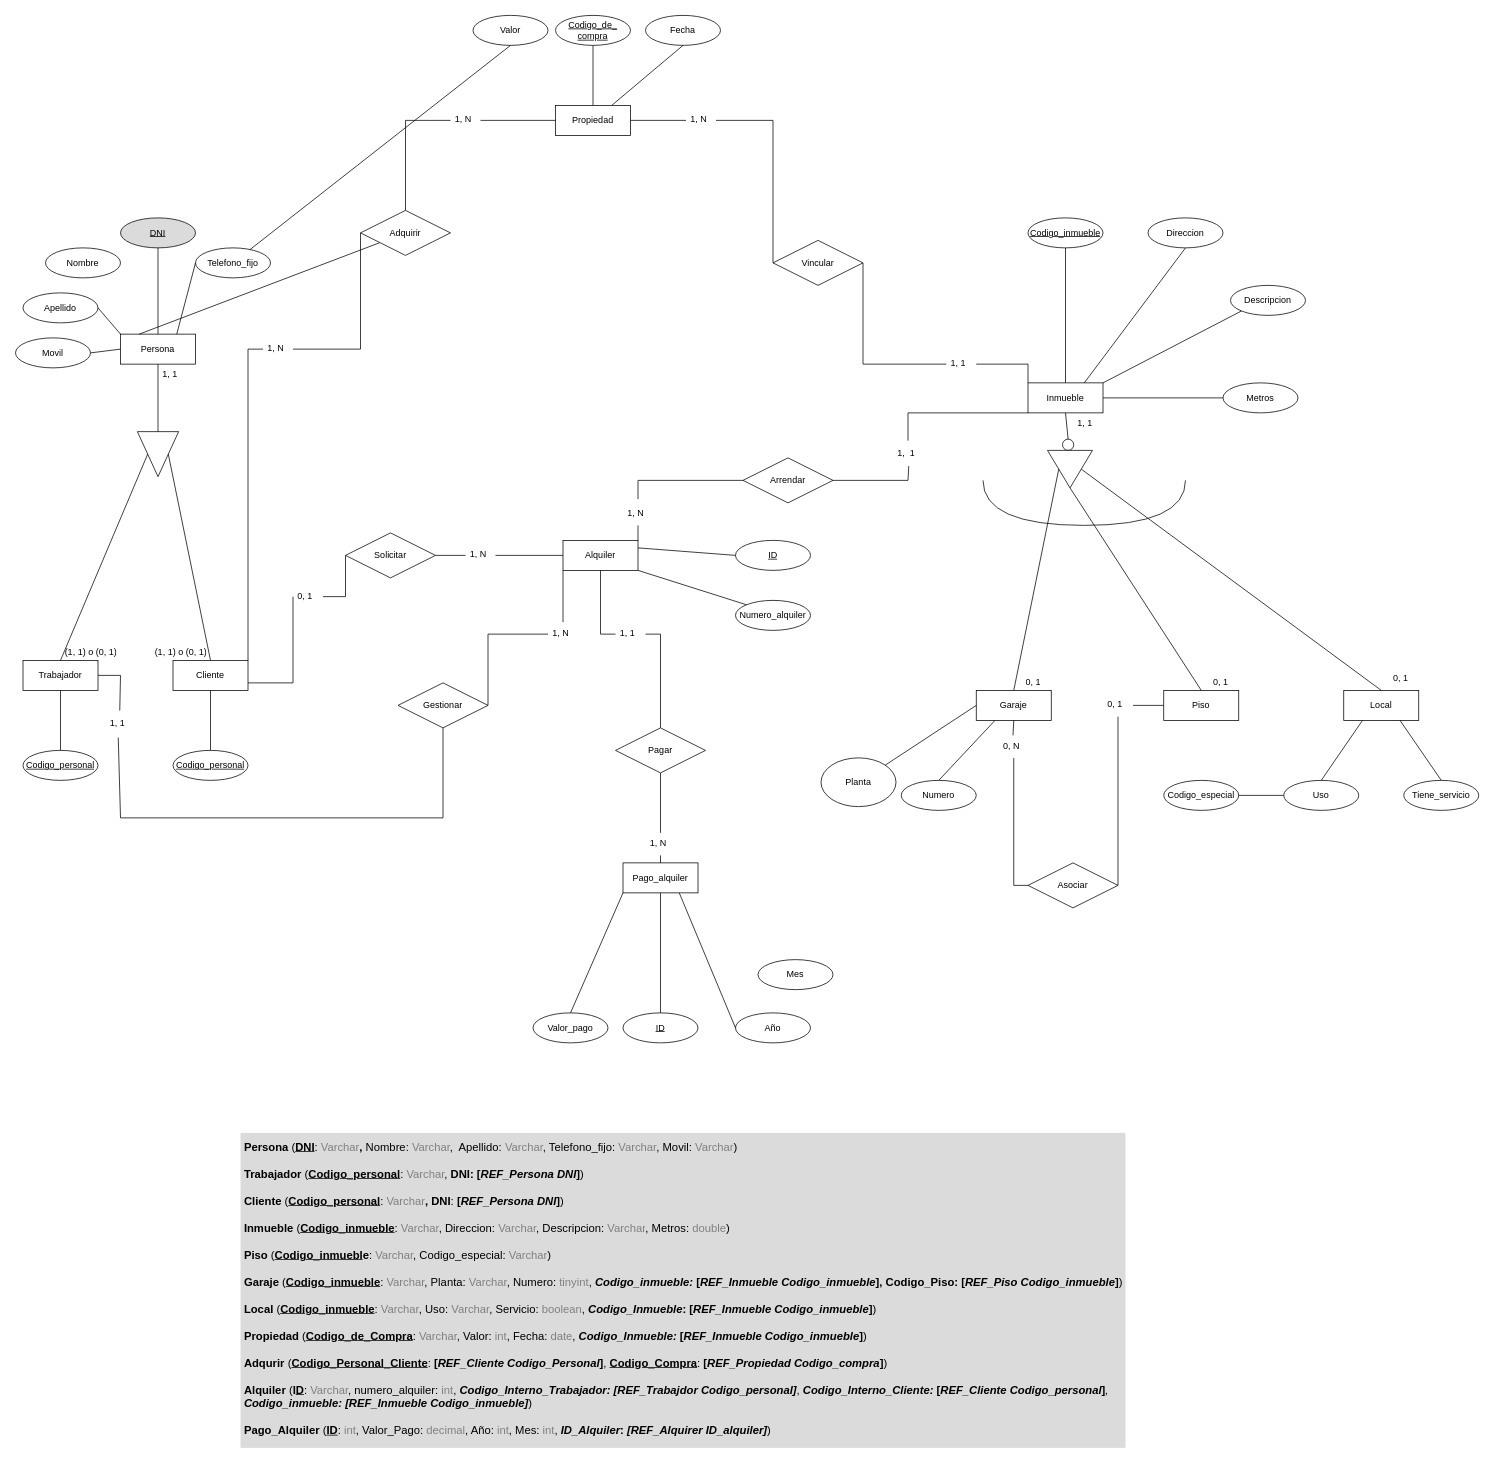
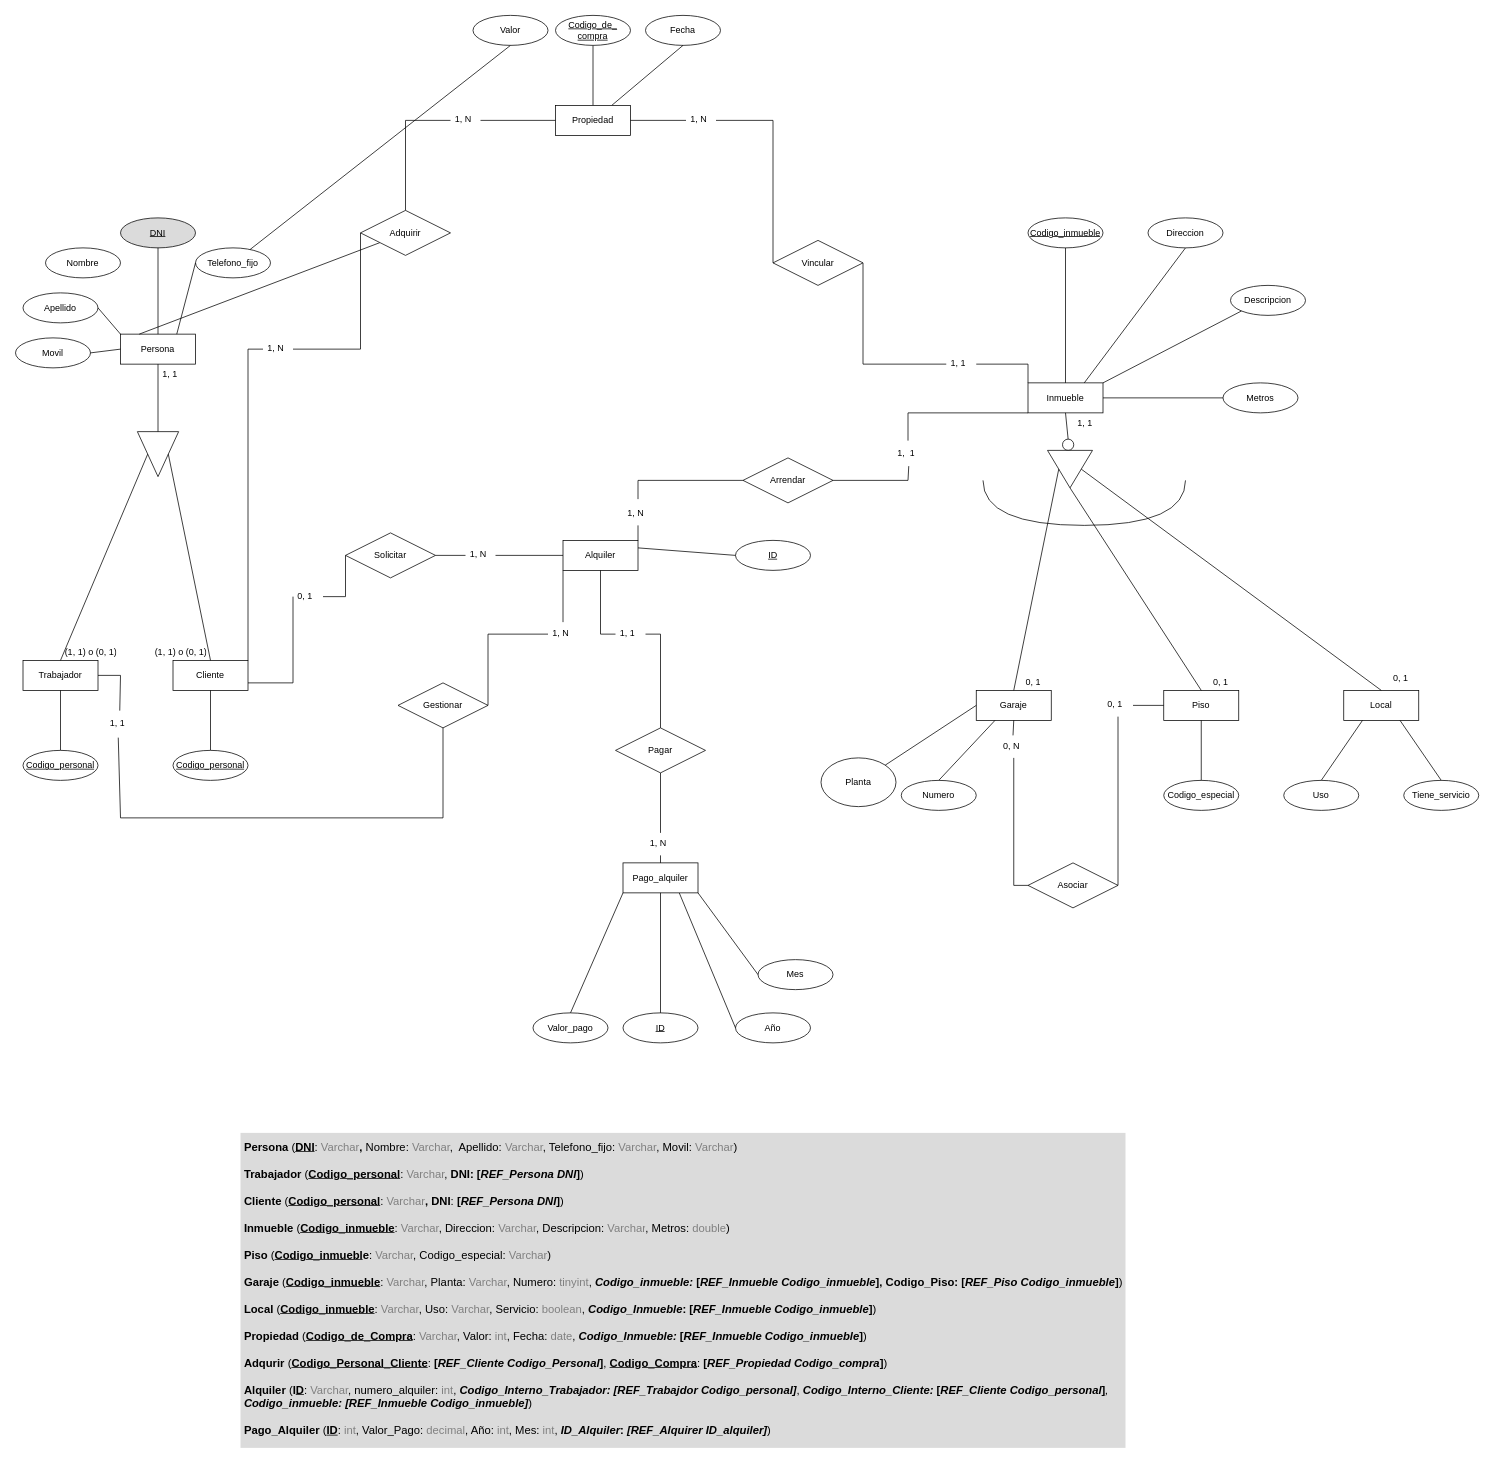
edge "Alquiler" -- "Numero_alquiler": removed
node "Numero_alquiler": removed
edge "Codigo_especial" -- "Uso": now "Codigo_especial" -- "Piso"
edge "Pago_alquiler" -- "Mes": added
